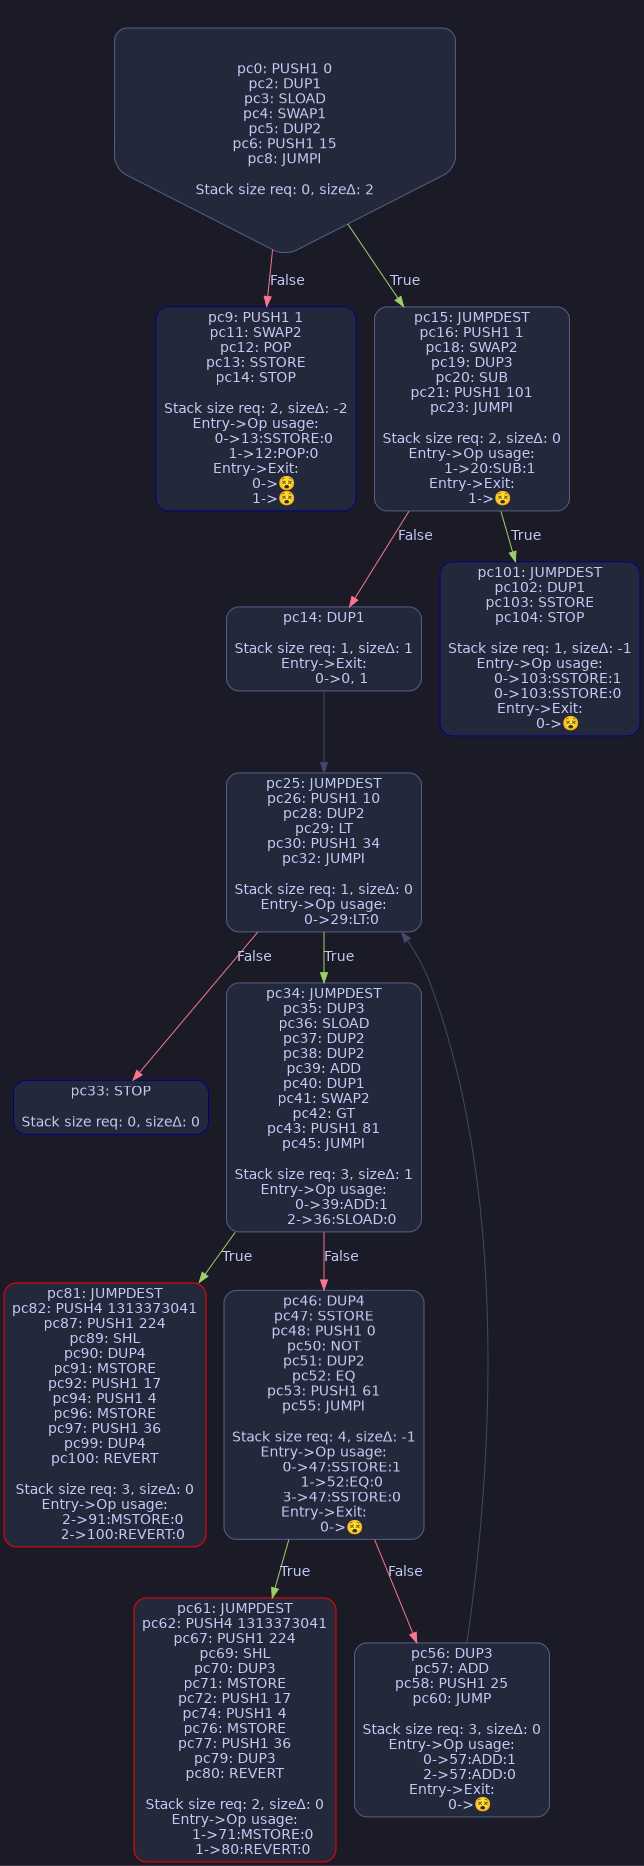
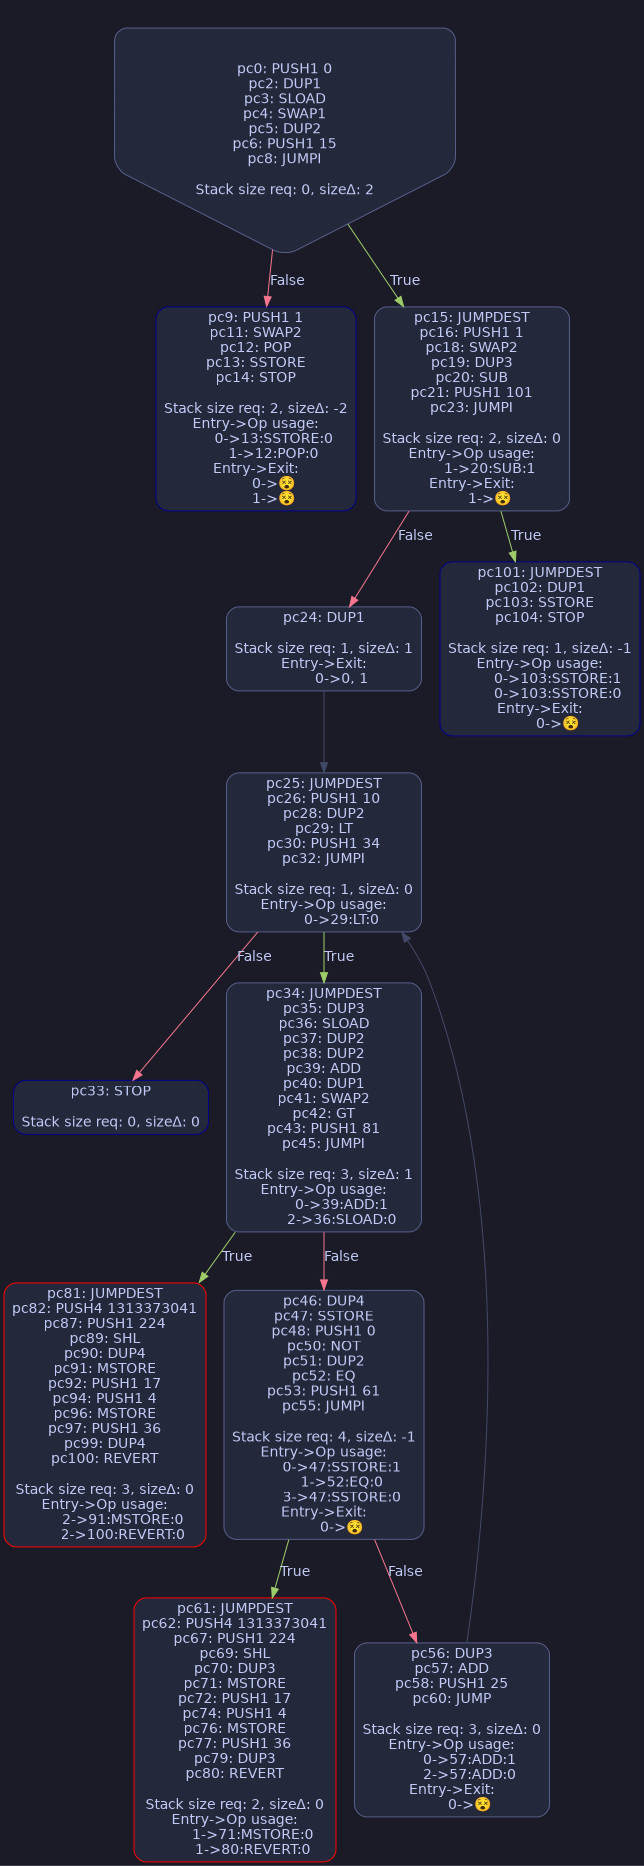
node "pc14: DUP1 Stack size req: 1, sizeΔ: 1 Entry->Exit: 0->0, 1": label "pc14: DUP1 Stack size req: 1, sizeΔ: 1 Entry->Exit: 0->0, 1" -> "pc24: DUP1 Stack size req: 1, sizeΔ: 1 Entry->Exit: 0->0, 1"
